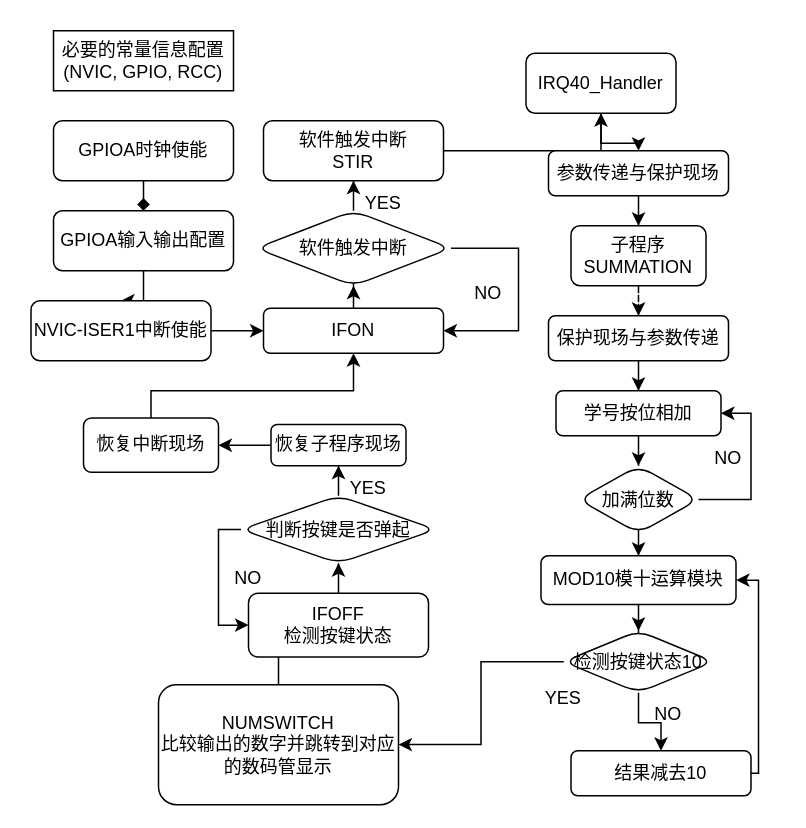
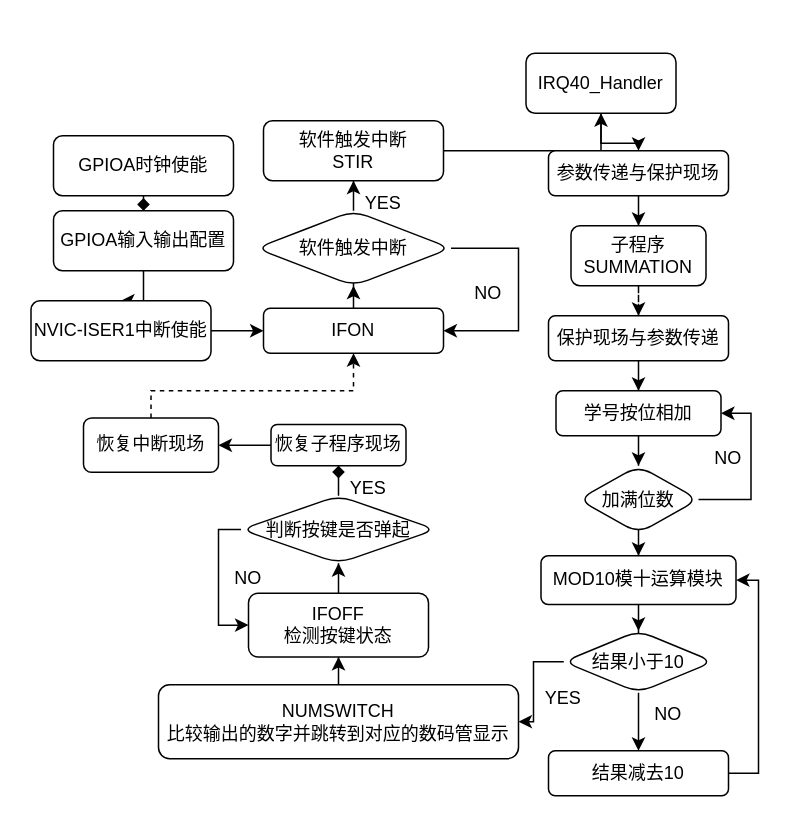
node "必要的常量信息配置 (NVIC, GPIO, RCC)": removed
node "GPIOA时钟使能": moved (143, 151) -> (143, 166)
edge "恢复中断现场" -> "IFON": style solid -> dashed
edge "判断按键是否弹起" -> "恢复子程序现场": arrowhead classic -> diamond
node "检测按键状态10": label "检测按键状态10" -> "结果小于10"
node "NUMSWITCH 比较输出的数字并跳转到对应的数码管显示": size 240x120 -> 360x74
node "结果减去10": moved (661, 773) -> (638, 773)
